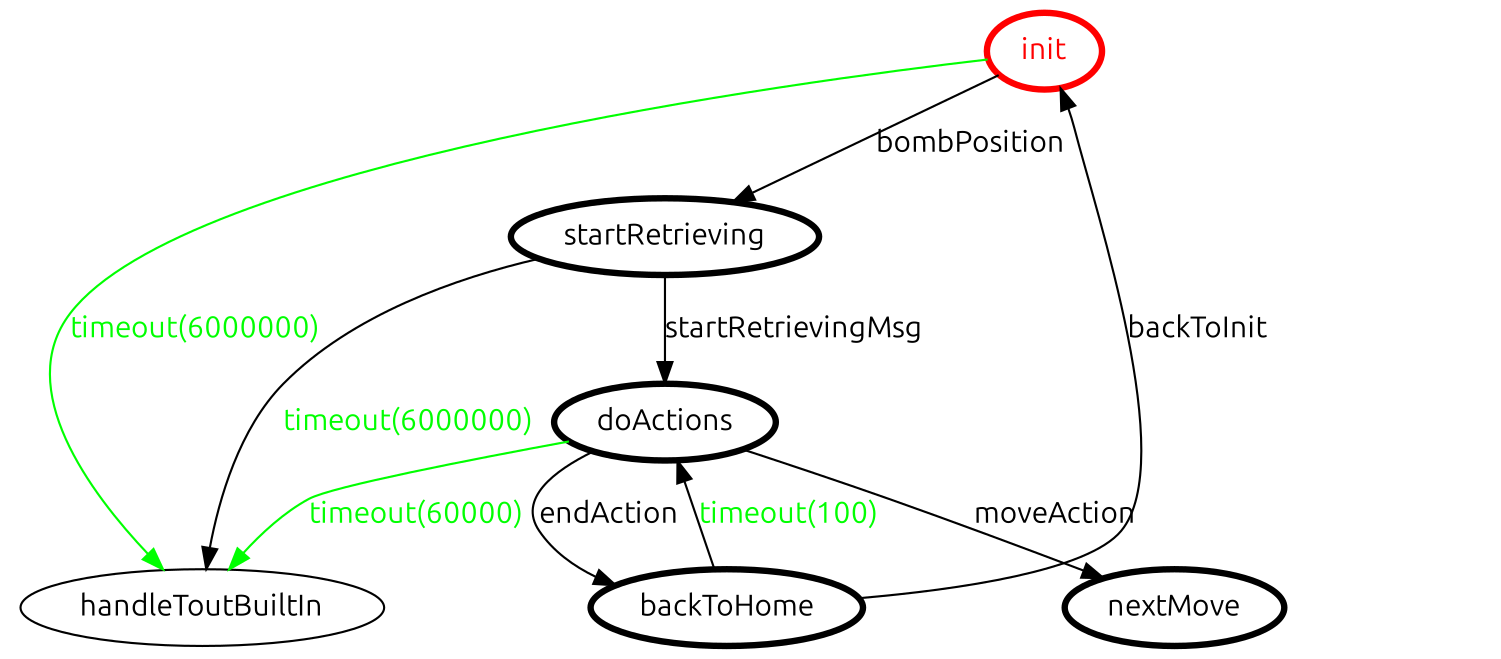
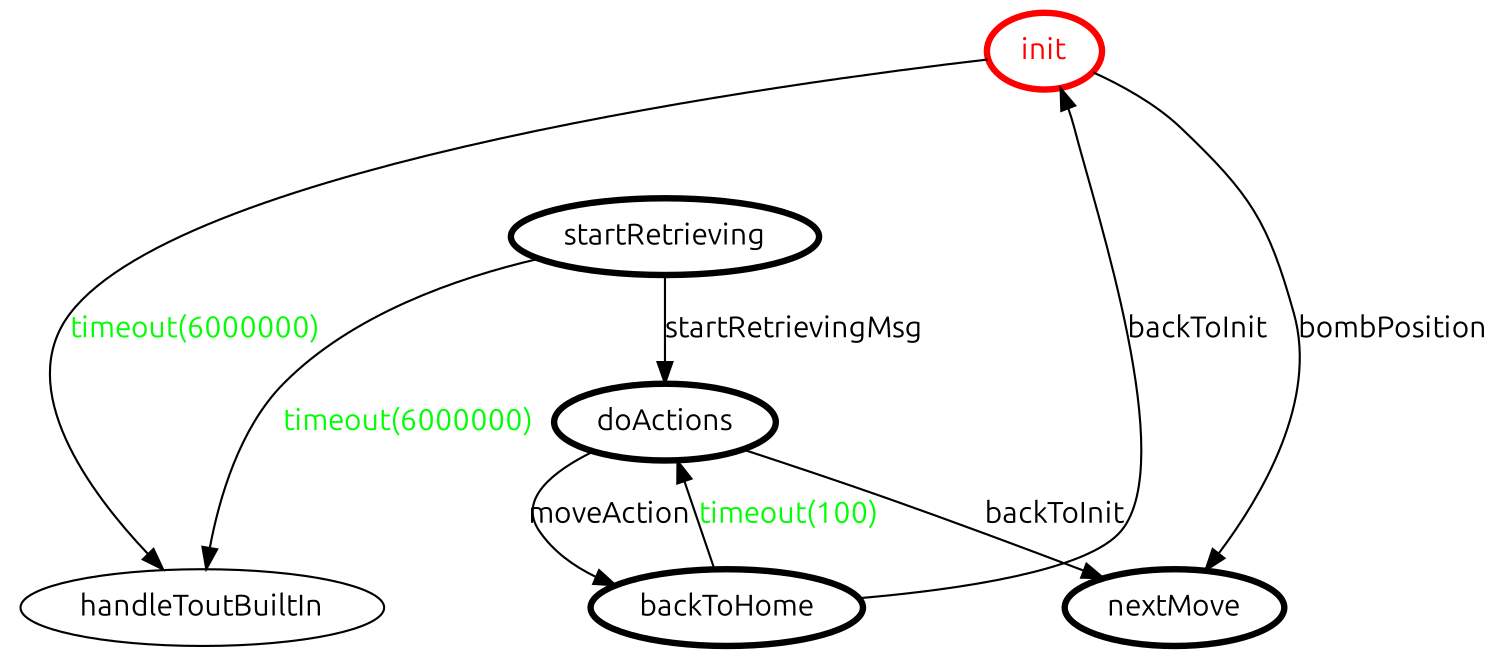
edge "init" -> "startRetrieving": now "init" -> "nextMove"
edge "init" -> "handleToutBuiltIn": color green -> black
edge "doActions" -> "handleToutBuiltIn": removed, label "timeout(60000)"
edge "doActions" -> "backToHome": label "endAction" -> "moveAction"
edge "doActions" -> "nextMove": label "moveAction" -> "backToInit"
